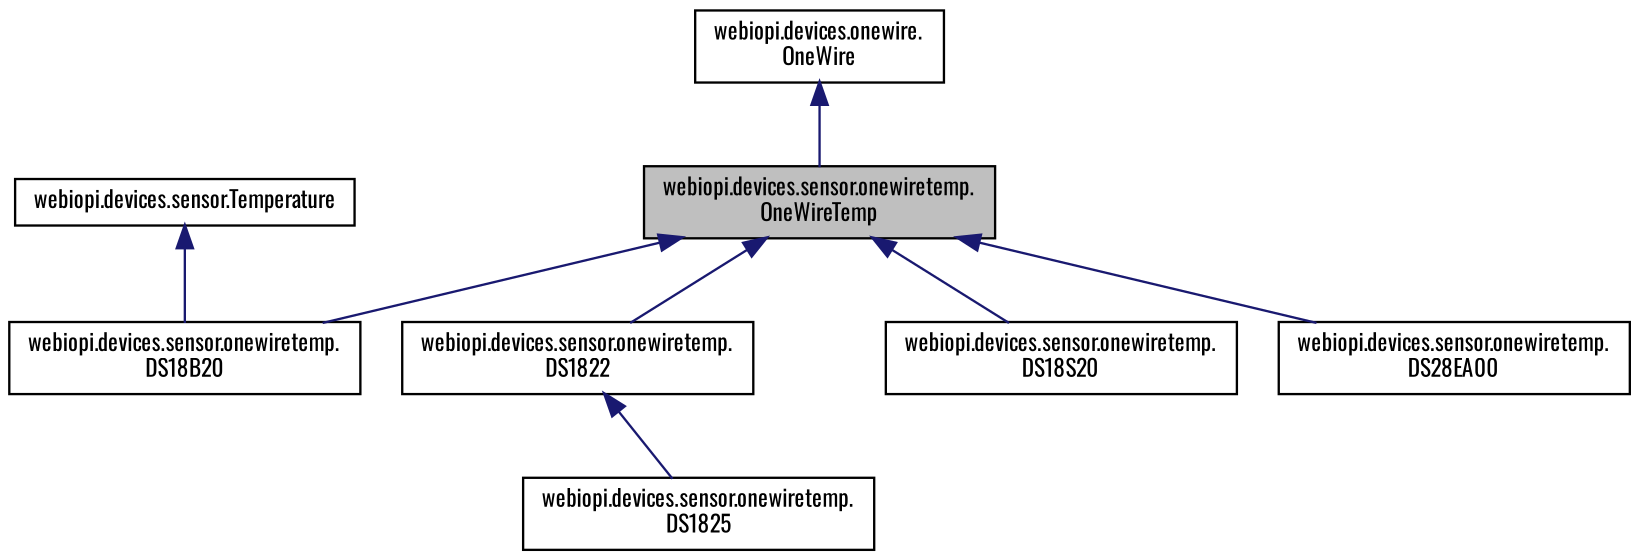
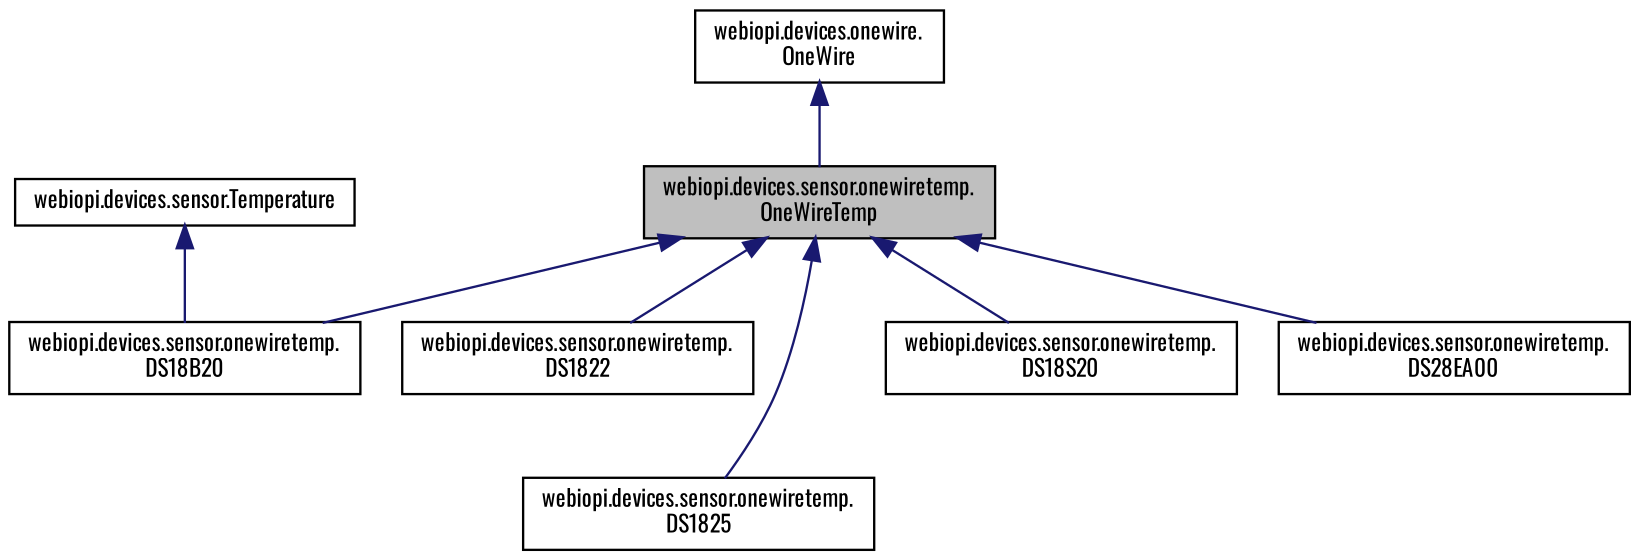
edge "webiopi.devices.sensor.onewiretemp. DS1825" -> "webiopi.devices.sensor.onewiretemp. DS1822": now "webiopi.devices.sensor.onewiretemp. DS1825" -> "webiopi.devices.sensor.onewiretemp. OneWireTemp"
